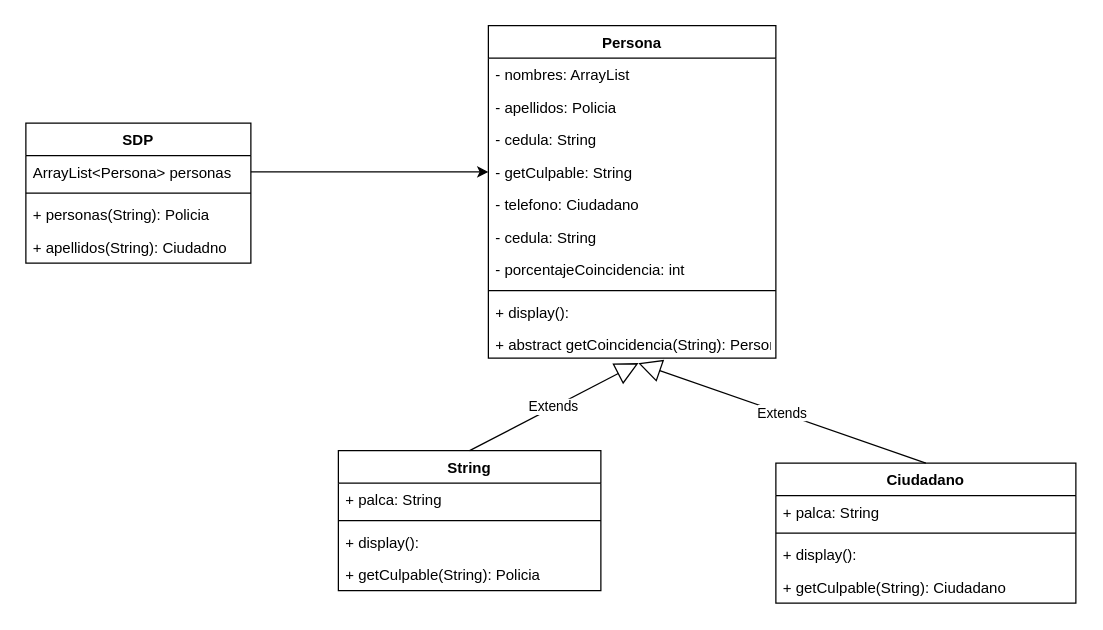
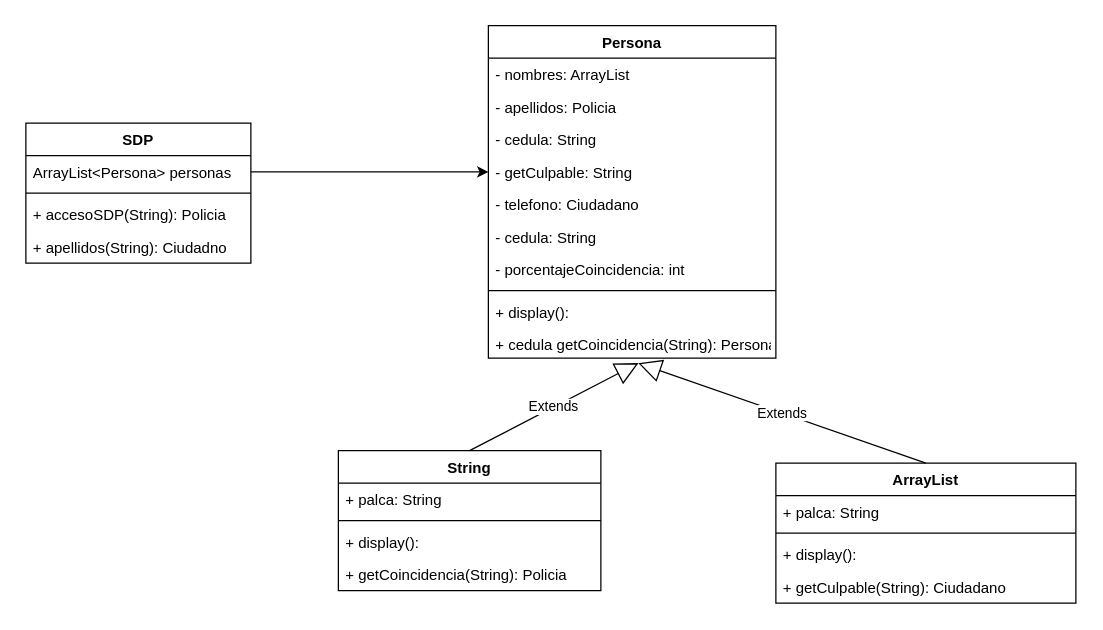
node "+ personas(String): Policia": label "+ personas(String): Policia" -> "+ accesoSDP(String): Policia"
node "+ abstract getCoincidencia(String): Persona": label "+ abstract getCoincidencia(String): Persona" -> "+ cedula getCoincidencia(String): Persona"
node "Ciudadano": label "Ciudadano" -> "ArrayList"
node "+ getCulpable(String): Policia": label "+ getCulpable(String): Policia" -> "+ getCoincidencia(String): Policia"
